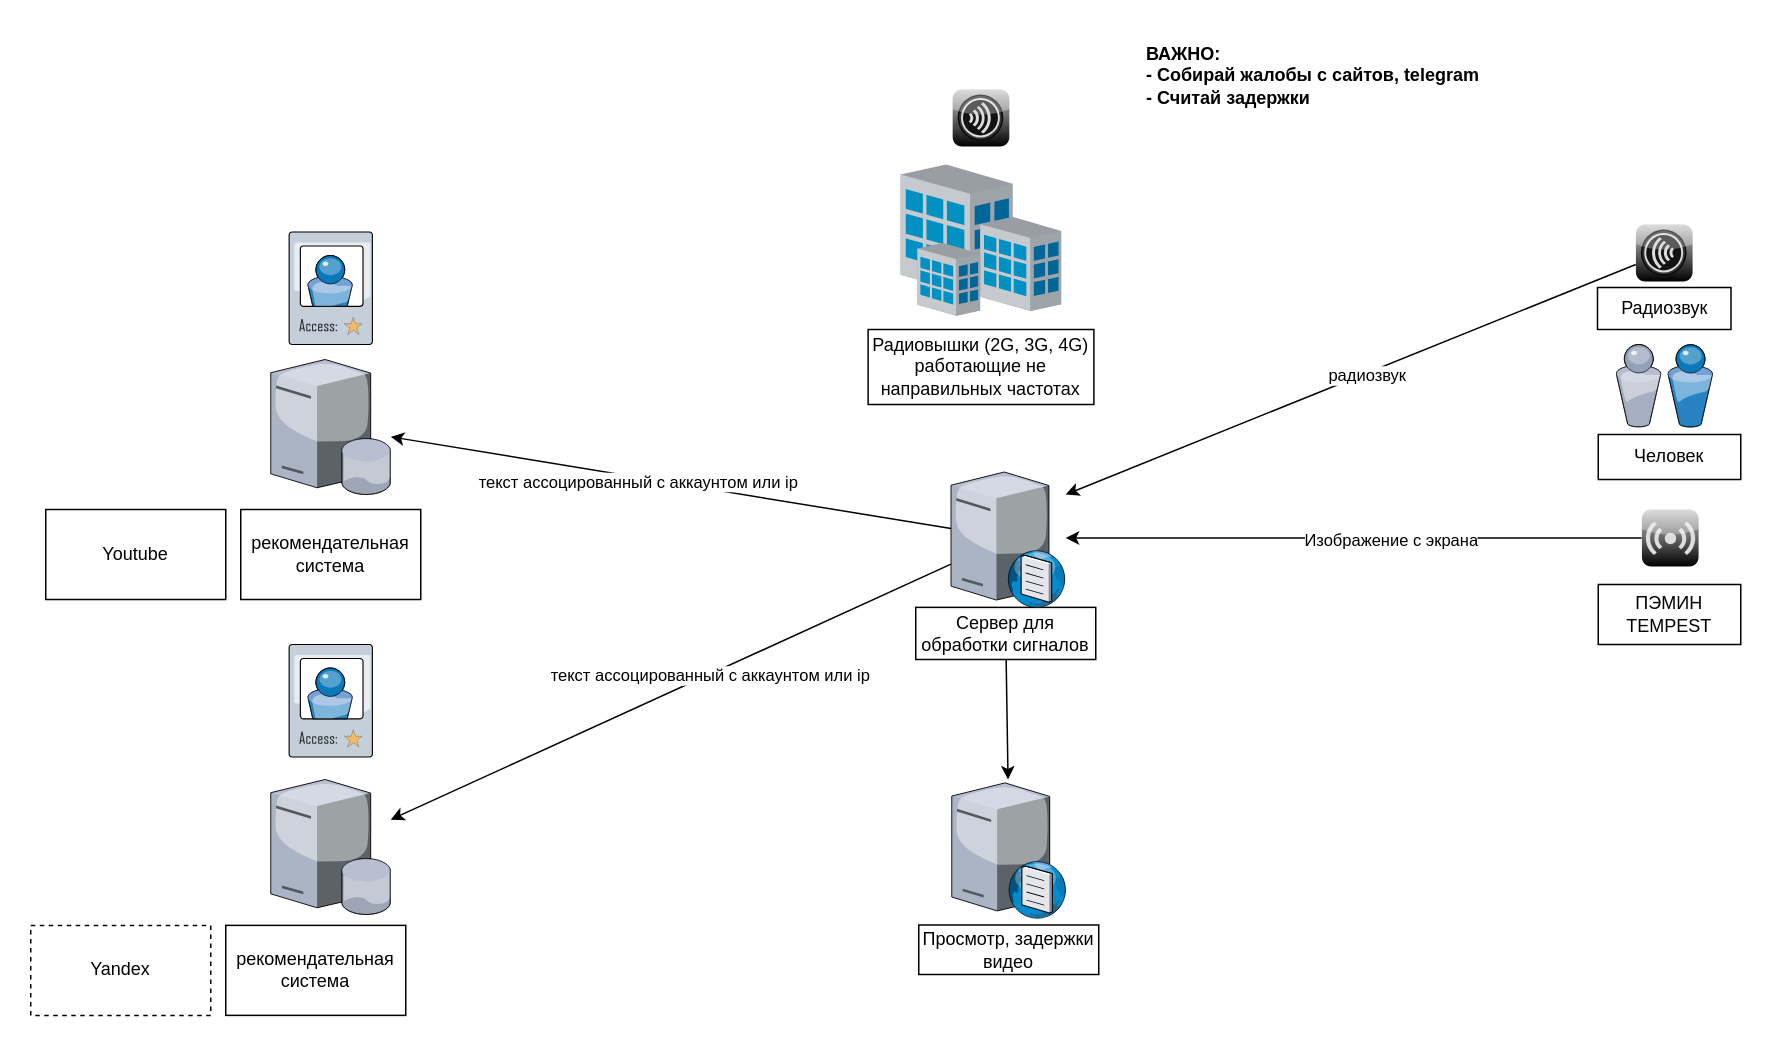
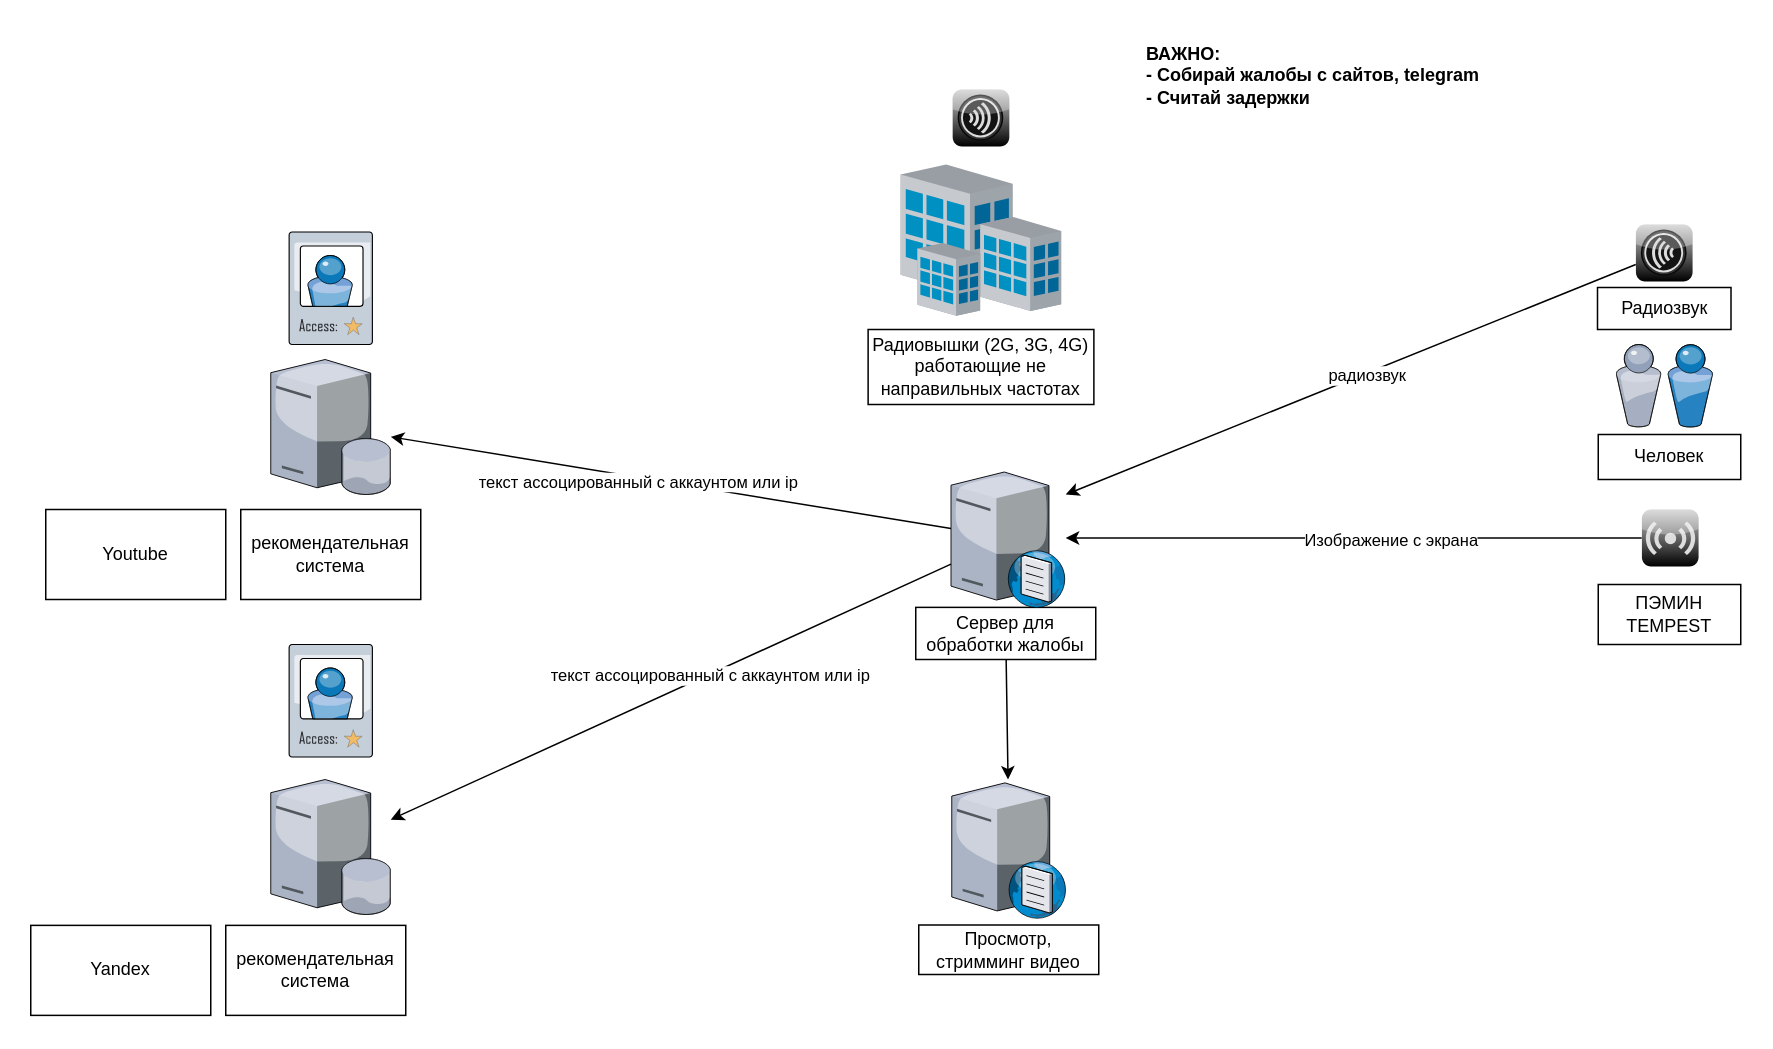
node "Сервер для обработки сигналов": label "Сервер для обработки сигналов" -> "Сервер для обработки жалобы"
node "Просмотр, задержки видео": label "Просмотр, задержки видео" -> "Просмотр, стримминг видео"
node "Yandex": style dashed -> solid
